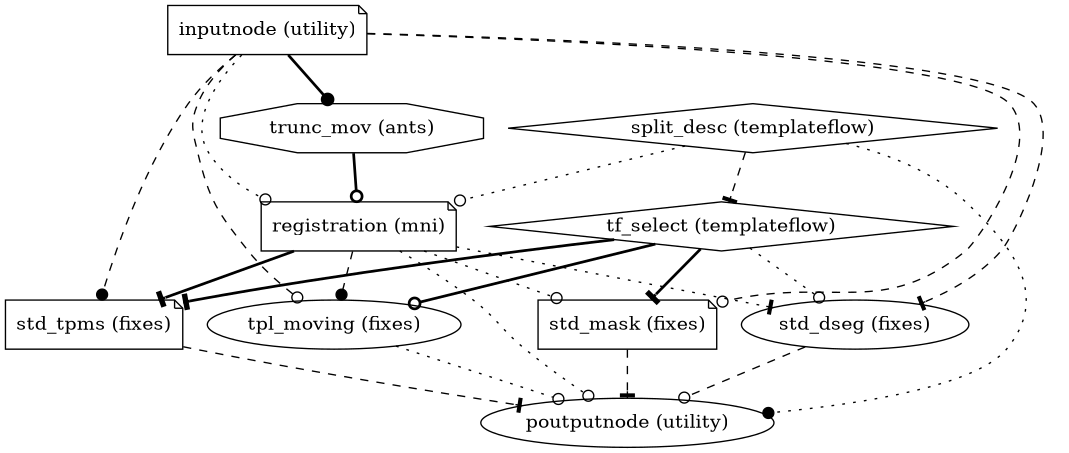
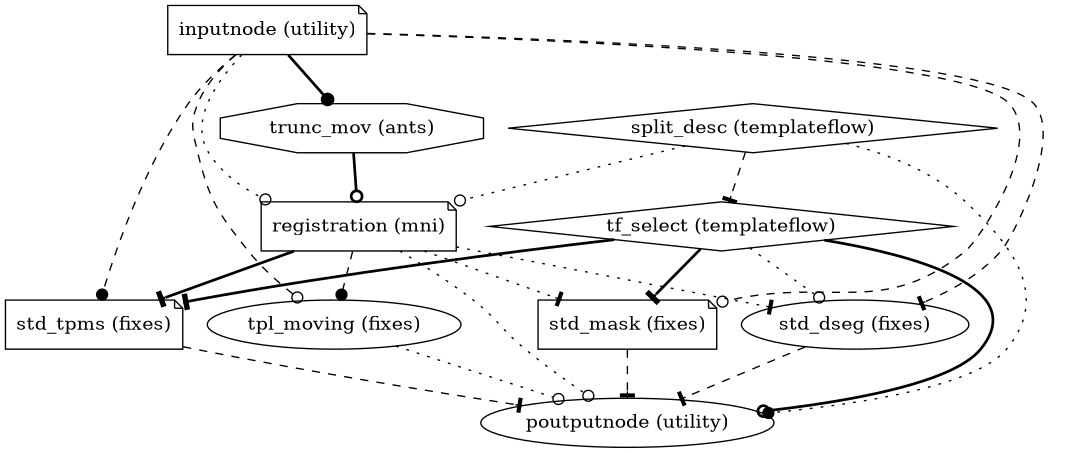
edge "tf_select (templateflow)" -> "tpl_moving (fixes)": now "tf_select (templateflow)" -> "poutputnode (utility)"
edge "registration (mni)" -> "std_mask (fixes)": arrowhead odot -> tee
edge "std_dseg (fixes)" -> "poutputnode (utility)": arrowhead odot -> tee
